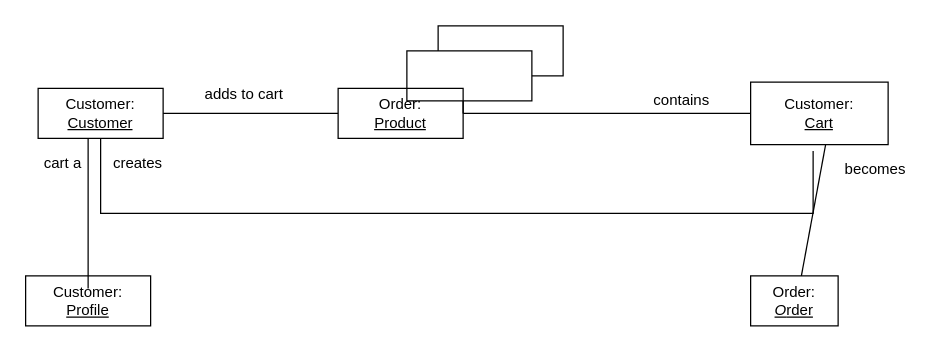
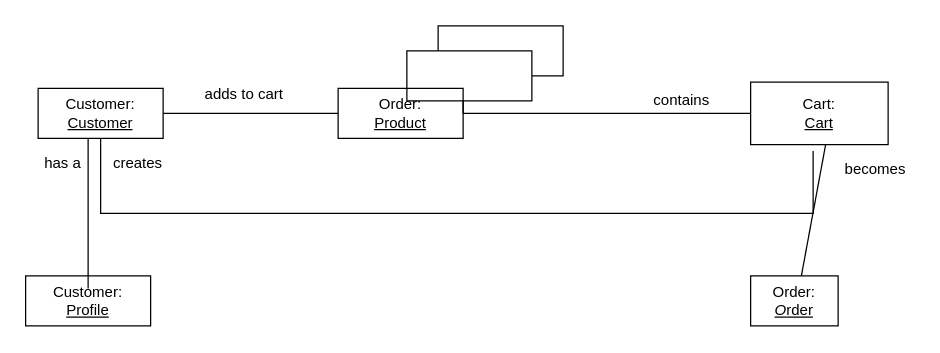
node "Customer: Cart": label "Customer: Cart" -> "Cart: Cart"
node "cart a": label "cart a" -> "has a"
